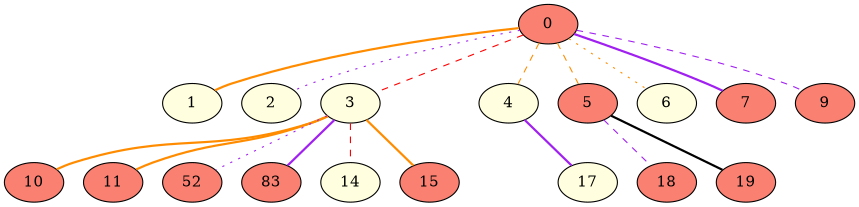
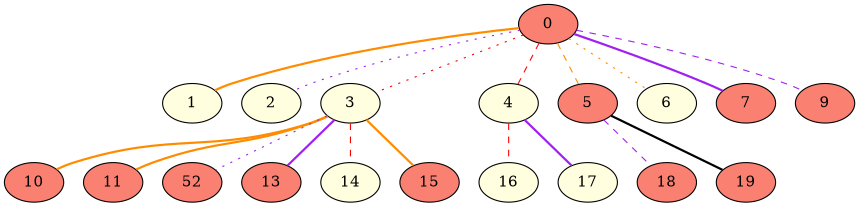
edge "0" -- "3": style dashed -> dotted
edge "0" -- "4": color darkorange -> red
node "83": label "83" -> "13"
node "16": added
